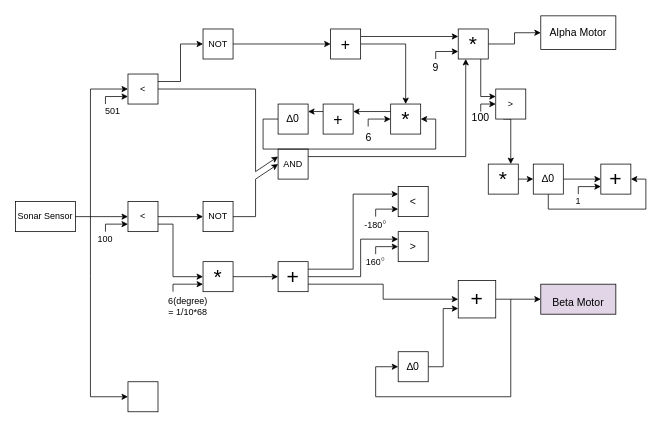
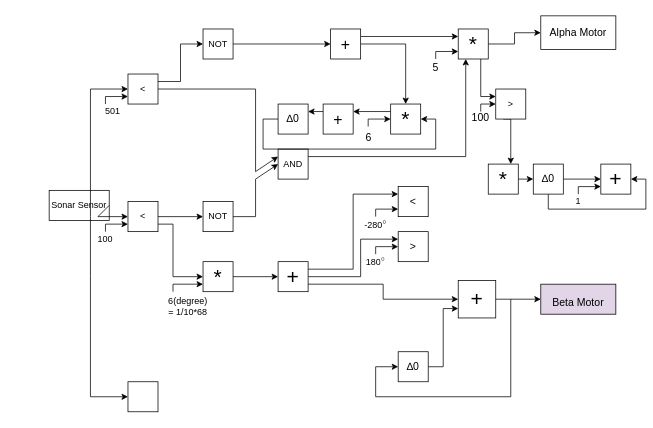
node "9": label "9" -> "5"
node "Sonar Sensor": moved (45, 216) -> (79, 205)
node "-180°": label "-180°" -> "-280°"
node "160°": label "160°" -> "180°"
